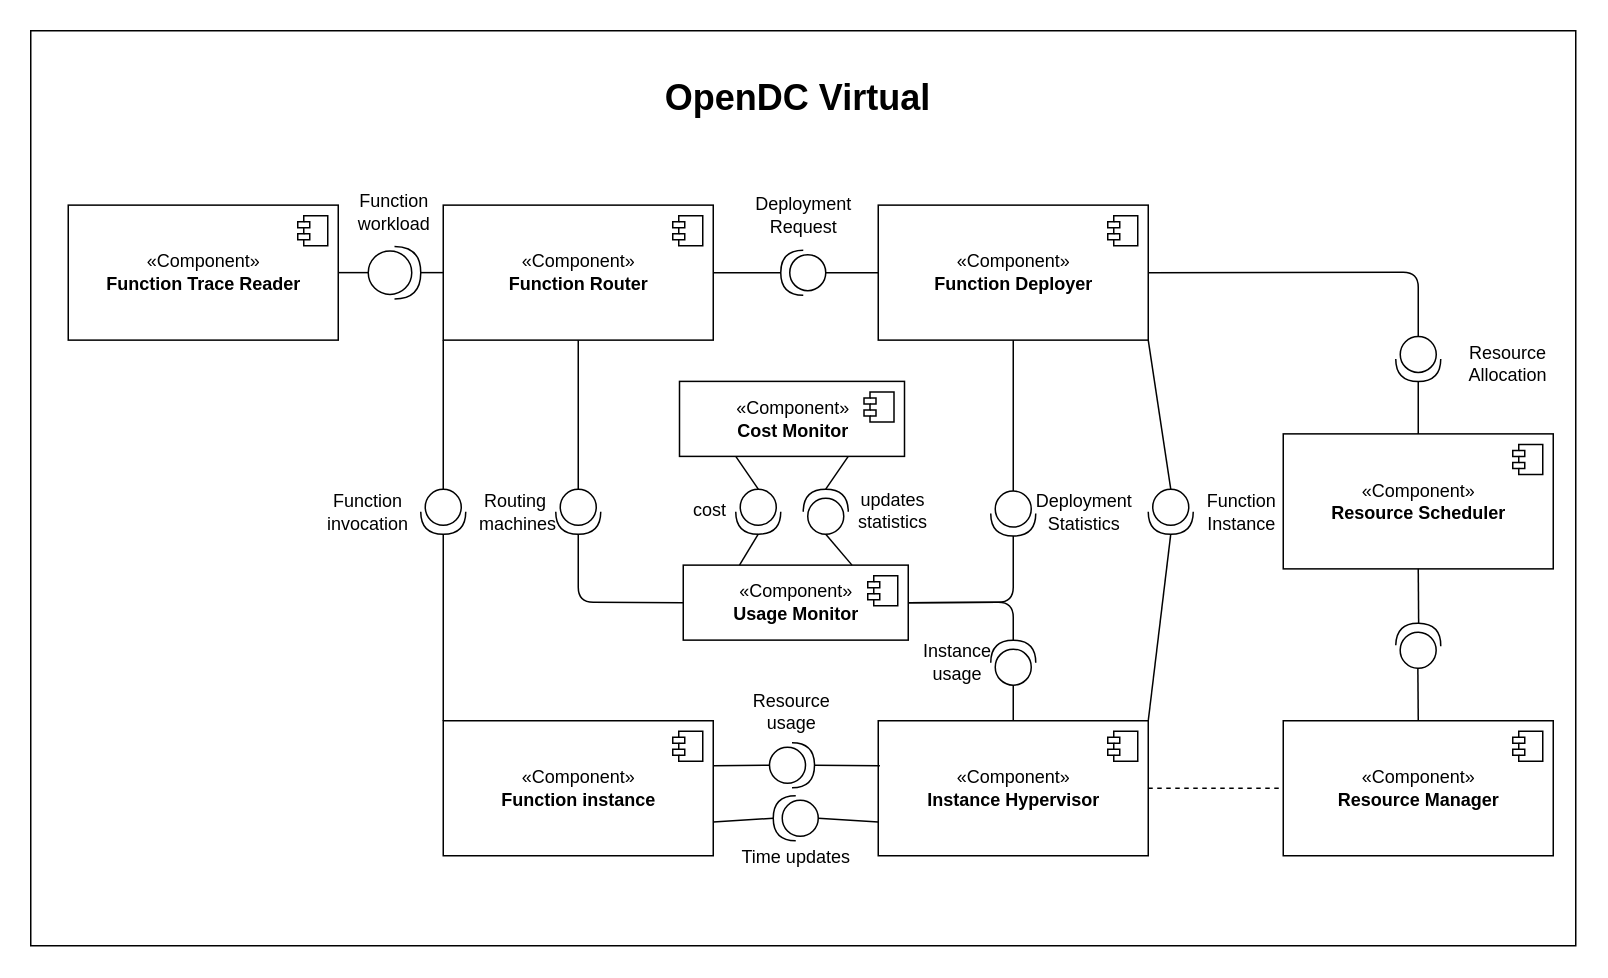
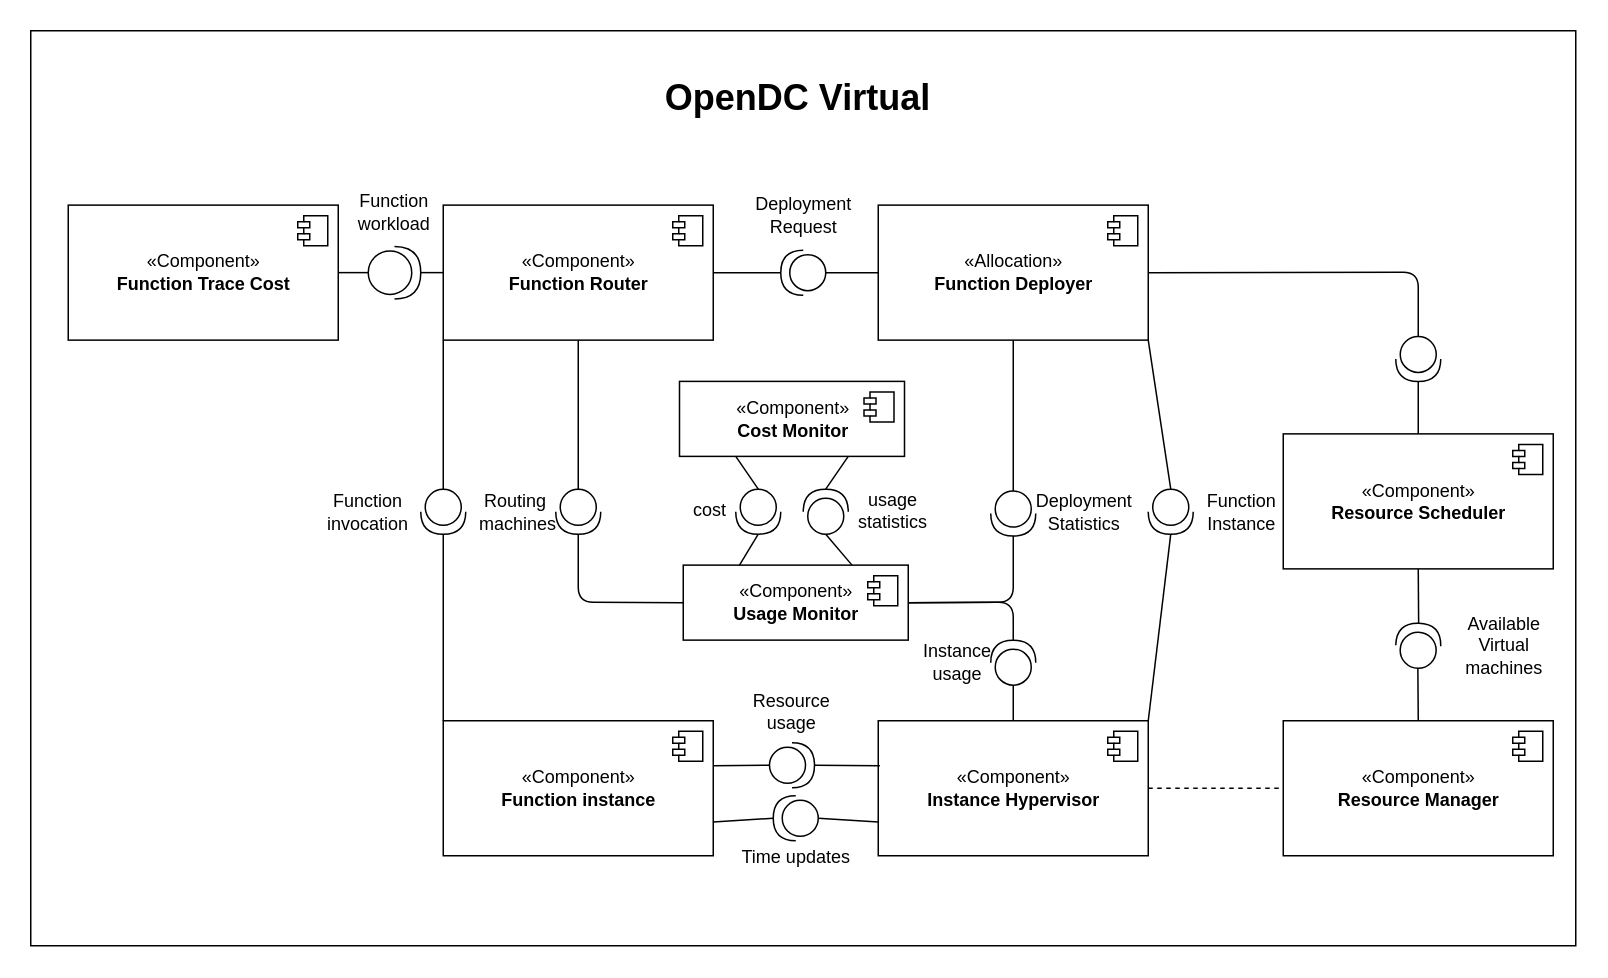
node "«Component» Function Trace Reader": label "«Component» Function Trace Reader" -> "«Component» Function Trace Cost"
node "«Component» Function Deployer": label "«Component» Function Deployer" -> "«Allocation» Function Deployer"
node "Resource Allocation": removed
node "updates statistics": label "updates statistics" -> "usage statistics"
node "Available Virtual machines": added
